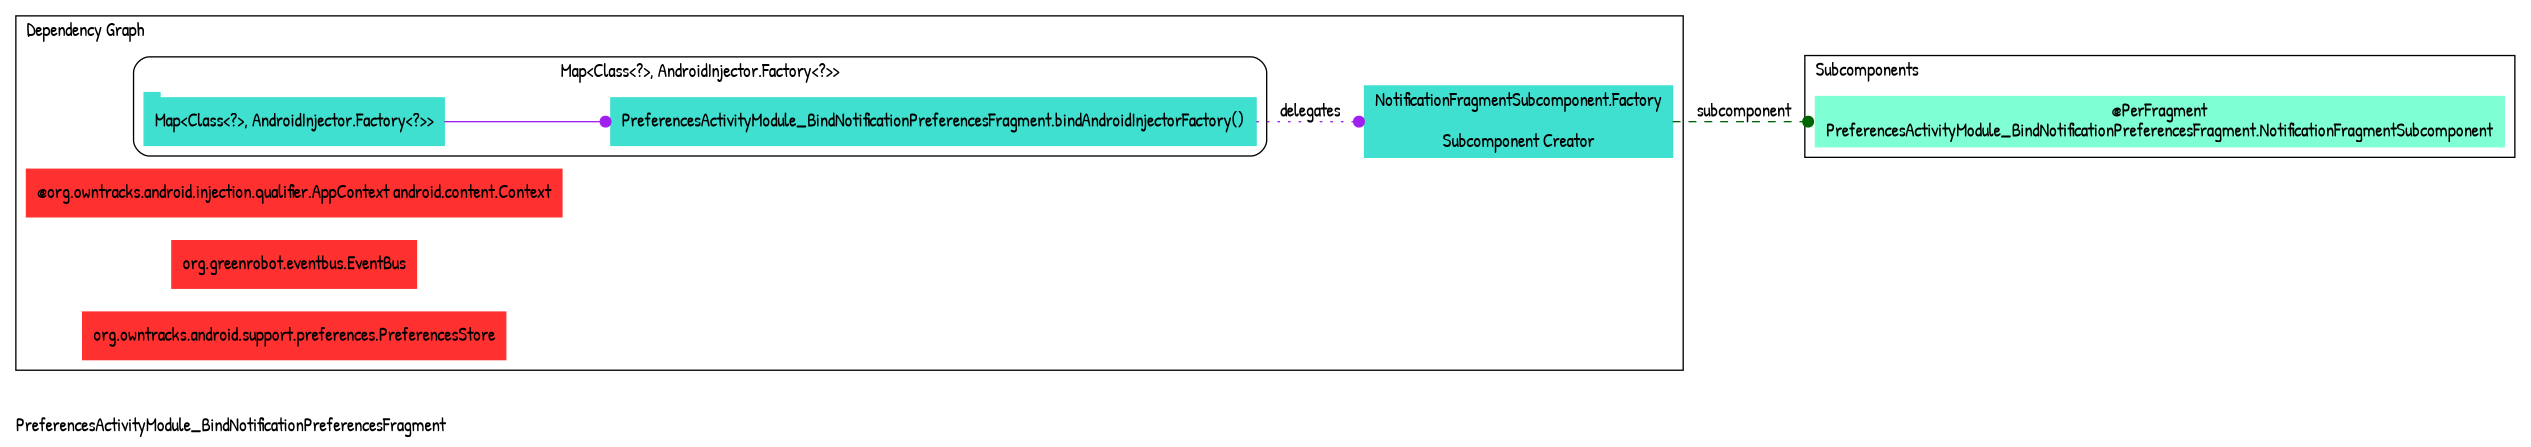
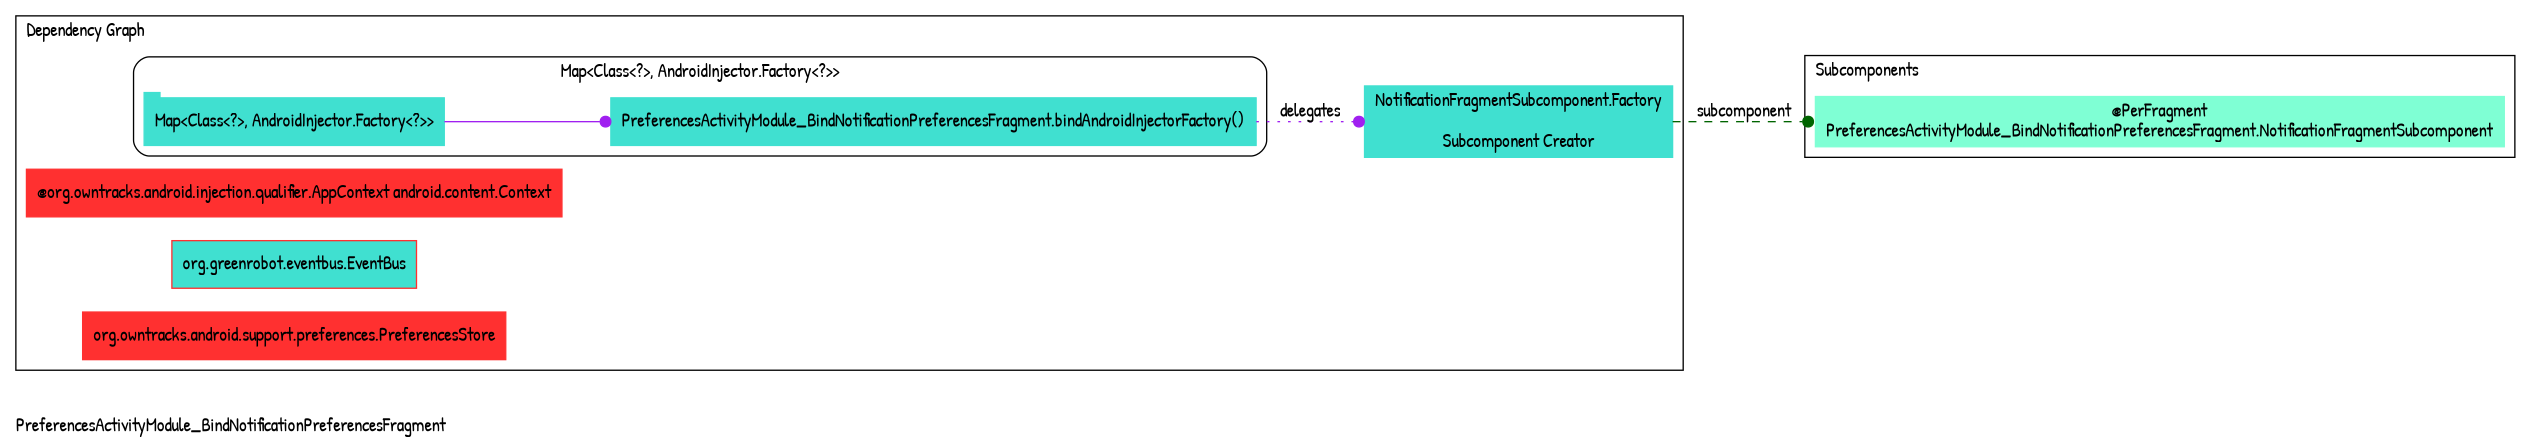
node "org.greenrobot.eventbus.EventBus": fillcolor firebrick1 -> turquoise
